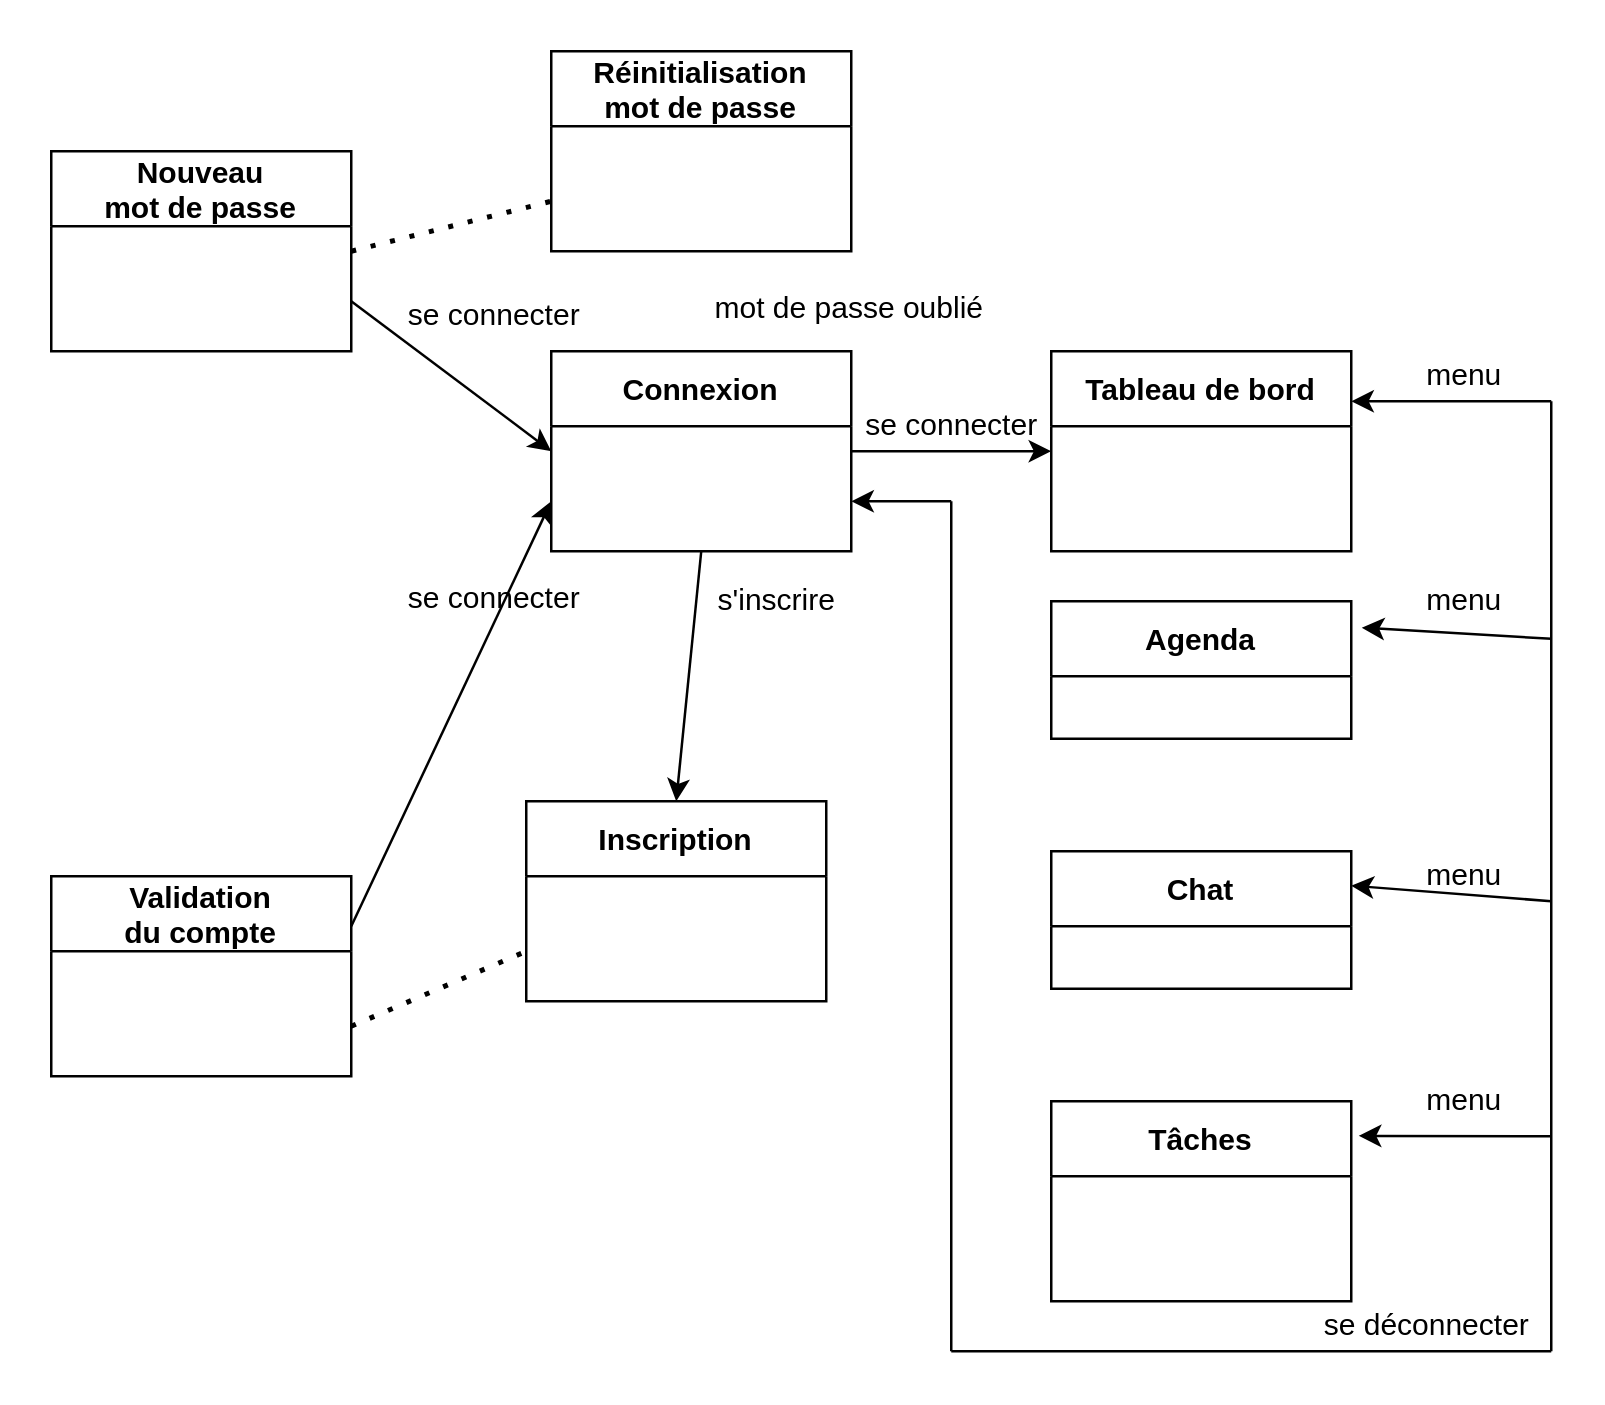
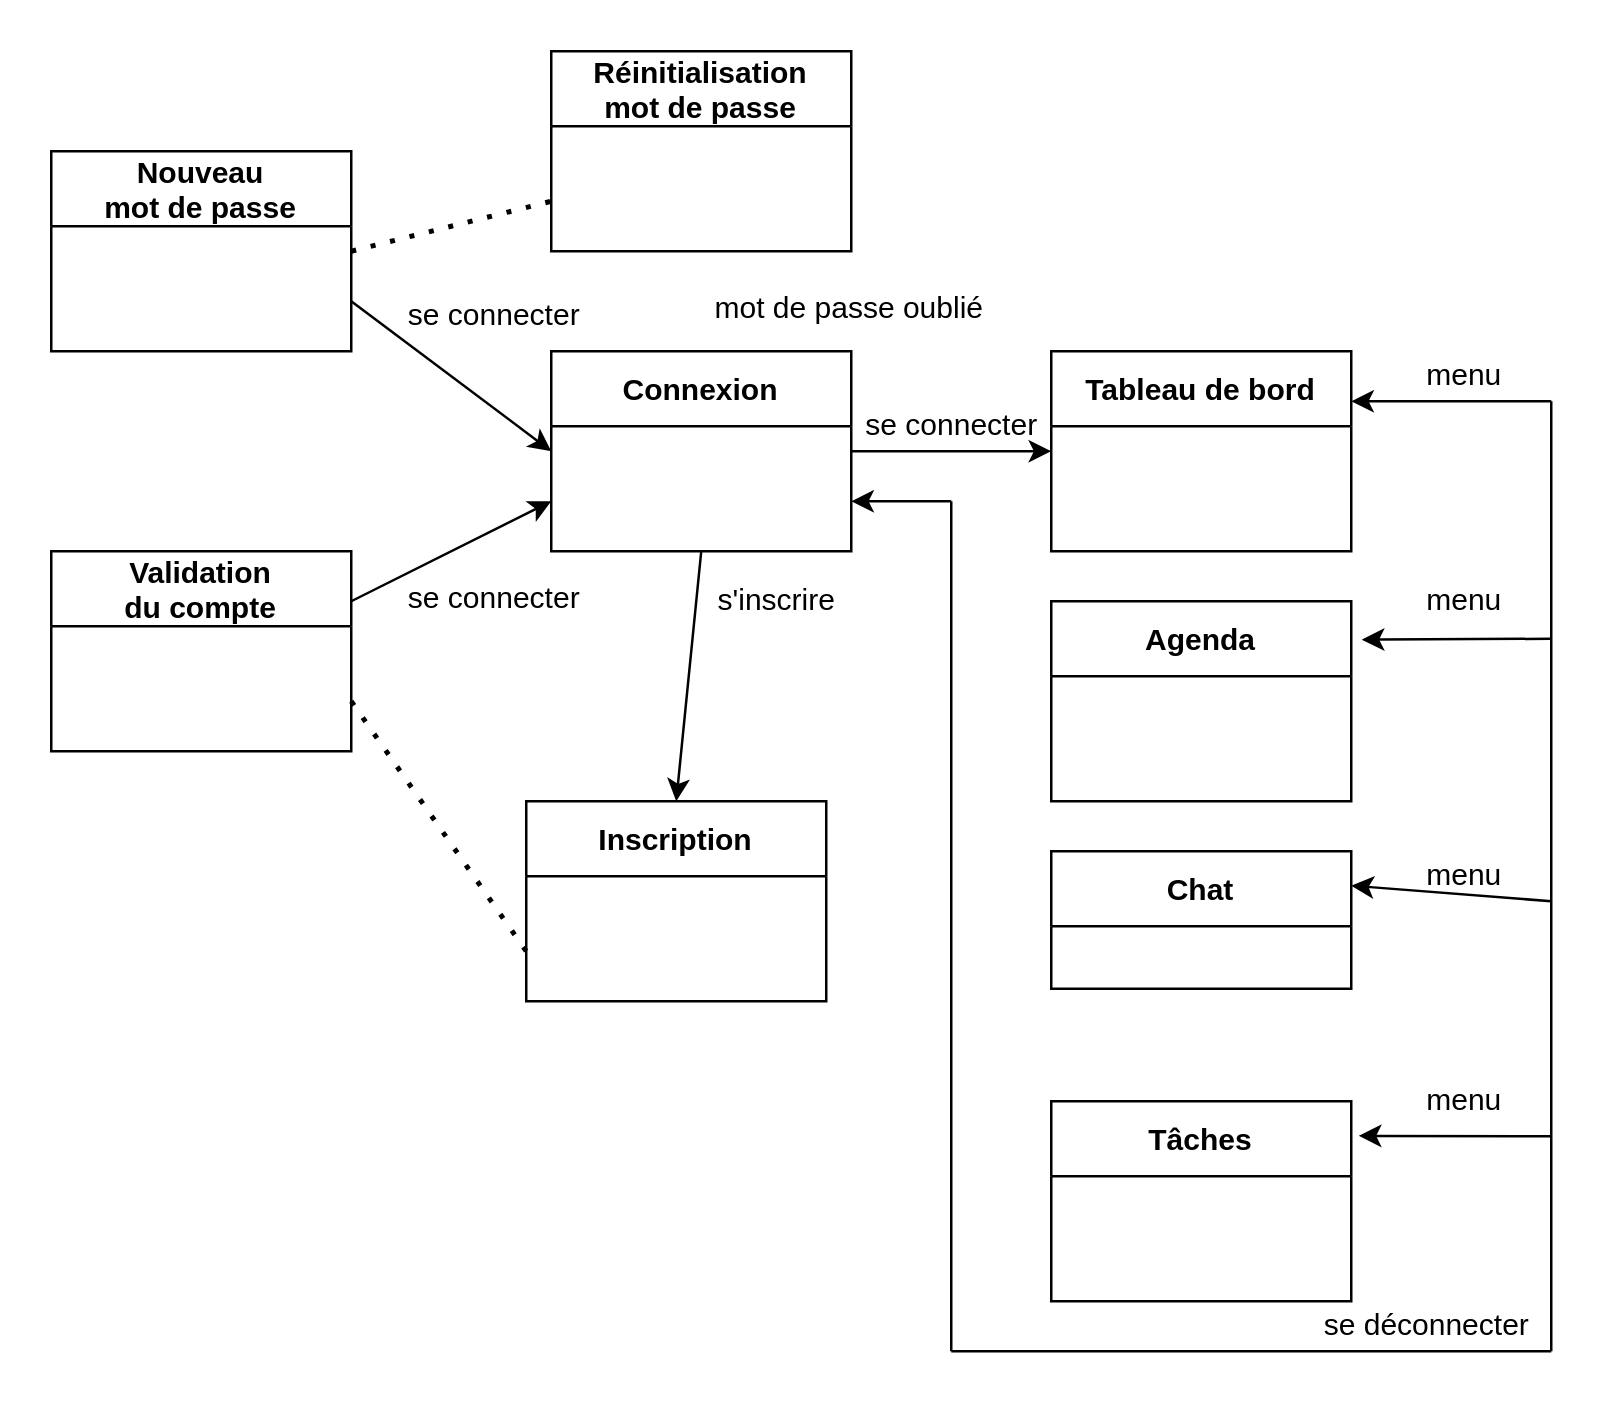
node "Agenda": size 300x138 -> 300x200
node "Validation du compte": moved (201, 976) -> (201, 651)
